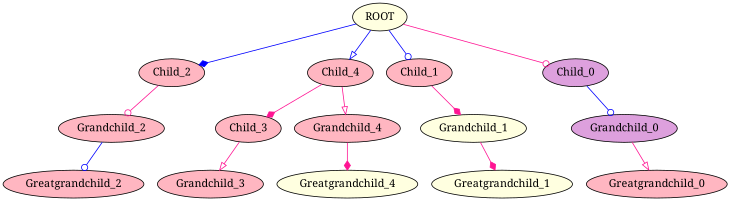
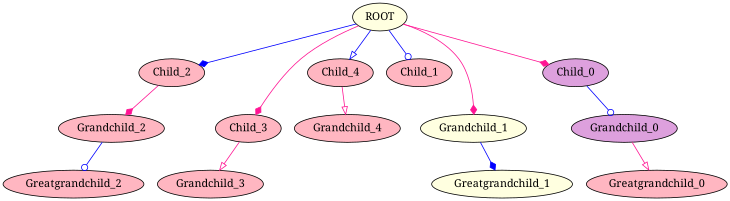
edge "ROOT" -> "Child_0": arrowhead odot -> diamond
edge "Child_1" -> "Grandchild_1": now "ROOT" -> "Grandchild_1"
edge "Child_2" -> "Grandchild_2": arrowhead odot -> diamond
edge "Child_4" -> "Child_3": now "ROOT" -> "Child_3"
edge "Grandchild_1" -> "Greatgrandchild_1": color deeppink -> blue
node "Greatgrandchild_4": removed
